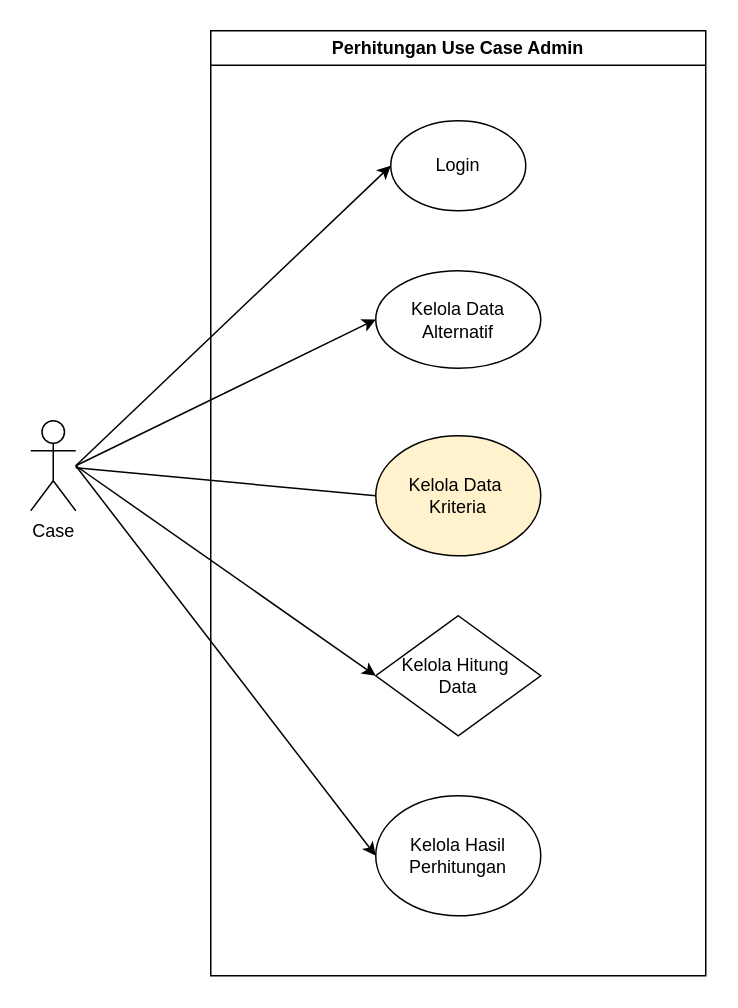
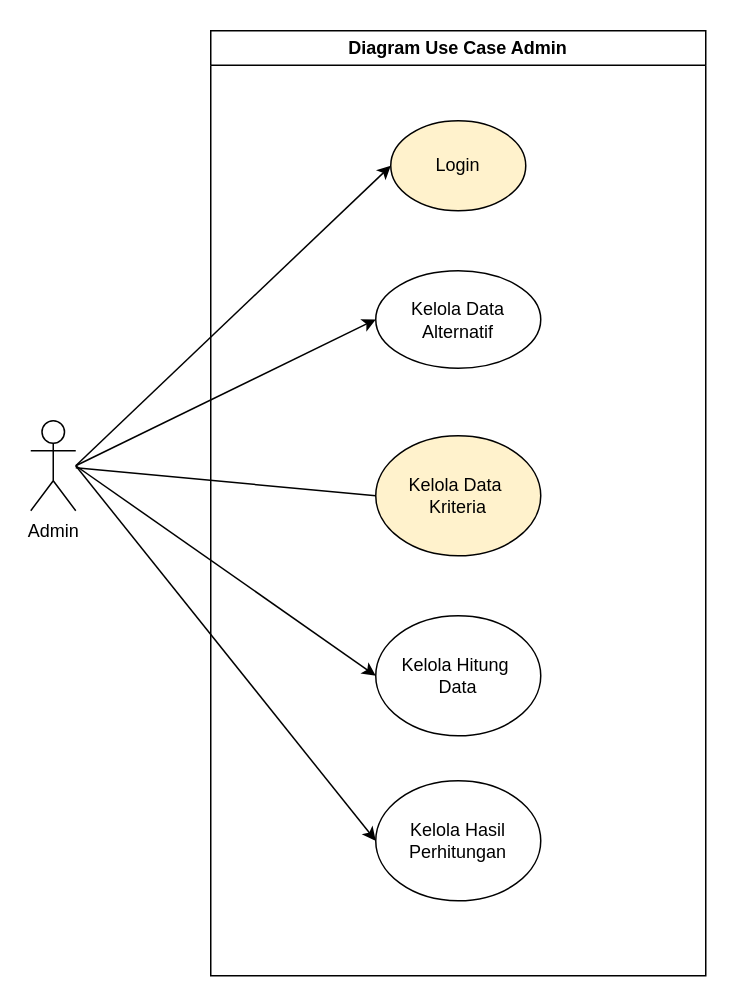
node "Perhitungan Use Case Admin": label "Perhitungan Use Case Admin" -> "Diagram Use Case Admin"
node "Login": fillcolor #ffffff -> #fff2cc
node "Case": label "Case" -> "Admin"
node "Kelola Hitung Data": shape diamond -> ellipse
node "Kelola Hasil Perhitungan": moved (458, 856) -> (458, 841)
